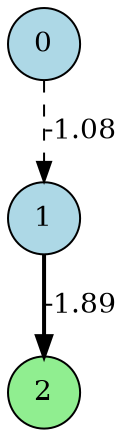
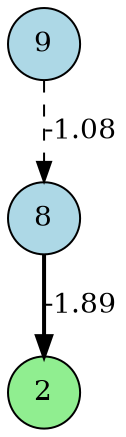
node "0": label "0" -> "9"
node "1": label "1" -> "8"
